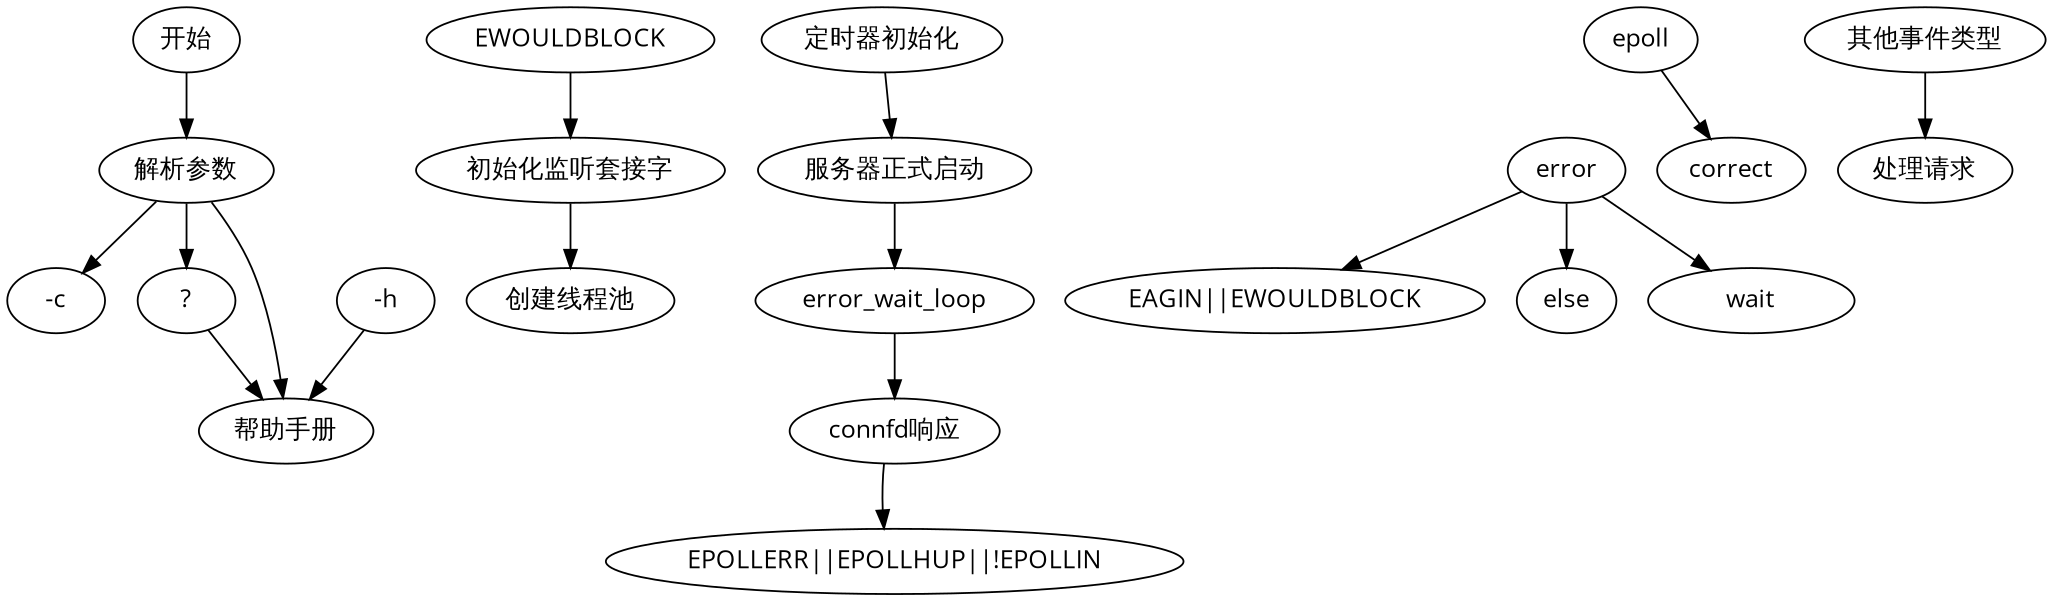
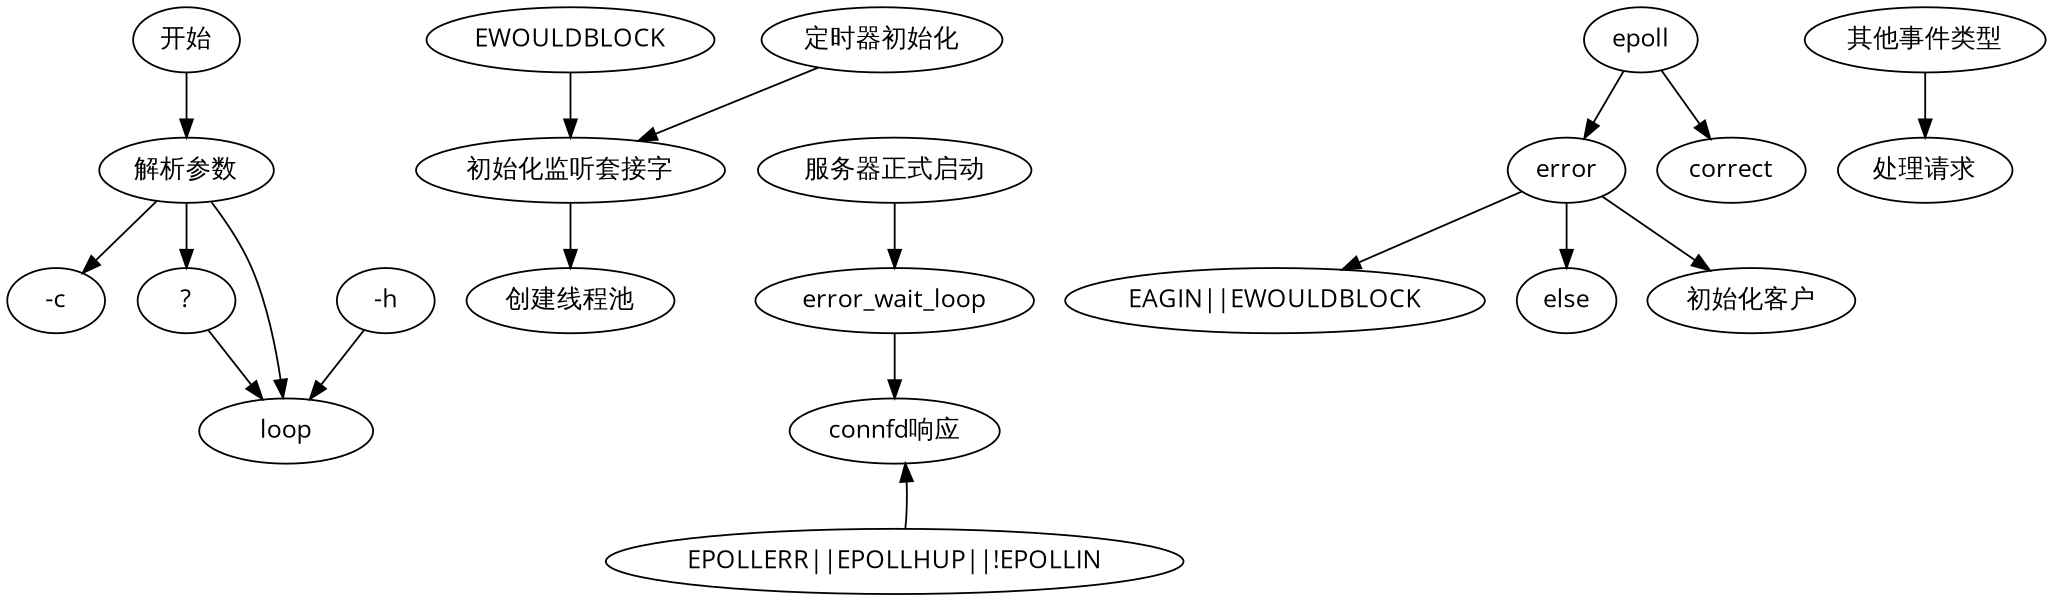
edge "定时器初始化" -> "服务器正式启动": now "定时器初始化" -> "初始化监听套接字"
edge "epoll" -> "error": added
node "wait": label "wait" -> "初始化客户"
node "帮助手册": label "帮助手册" -> "loop"
edge "connfd响应" -> "EPOLLERR||EPOLLHUP||!EPOLLIN": reversed
